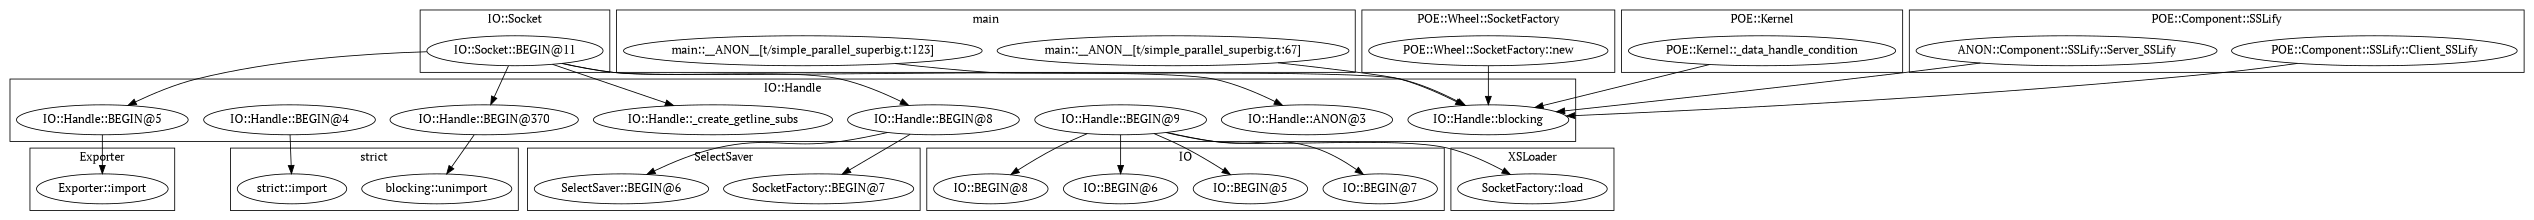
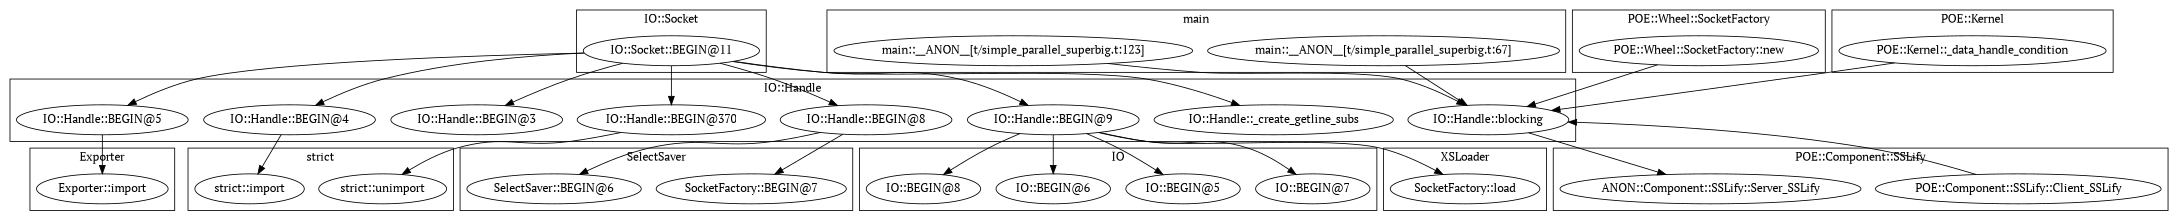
edge "IO::Socket::BEGIN@11" -> "IO::Handle::BEGIN@4": added
edge "IO::Socket::BEGIN@11" -> "IO::Handle::BEGIN@9": added
edge "ANON::Component::SSLify::Server_SSLify" -> "IO::Handle::blocking": reversed
node "IO::Handle::ANON@3": label "IO::Handle::ANON@3" -> "IO::Handle::BEGIN@3"
node "blocking::unimport": label "blocking::unimport" -> "strict::unimport"
